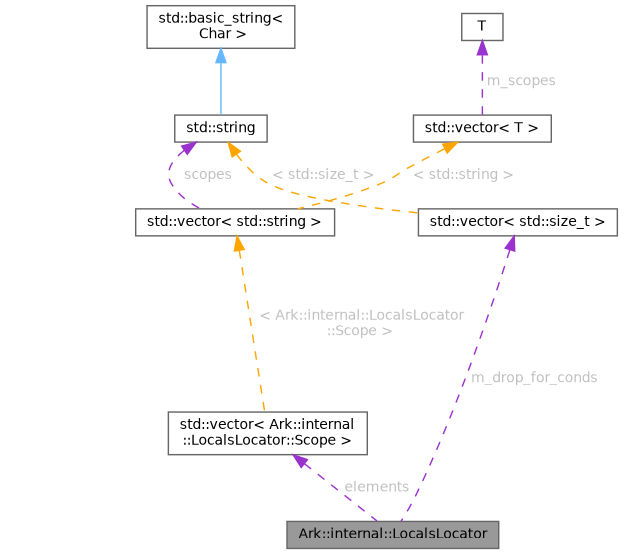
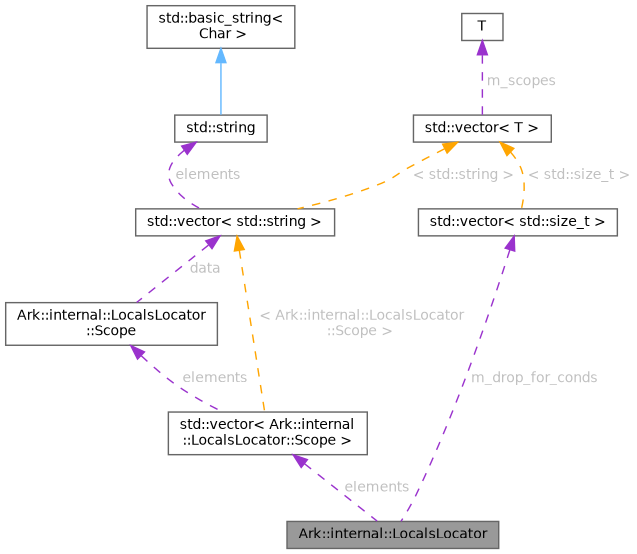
edge "std::vector< std::string >" -> "std::string": label " scopes" -> " elements"
edge "std::vector< std::size_t >" -> "std::string": now "std::vector< std::size_t >" -> "std::vector< T >"
node "Ark::internal::LocalsLocator ::Scope": added
